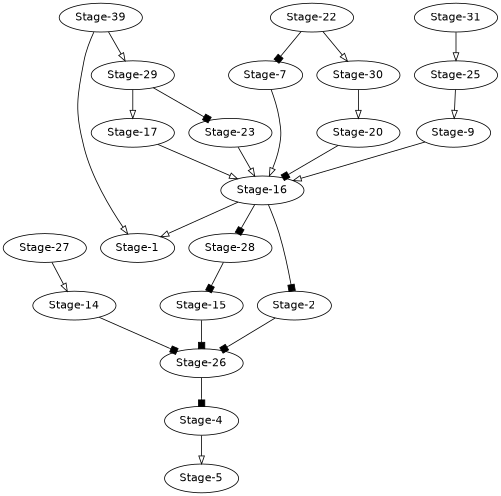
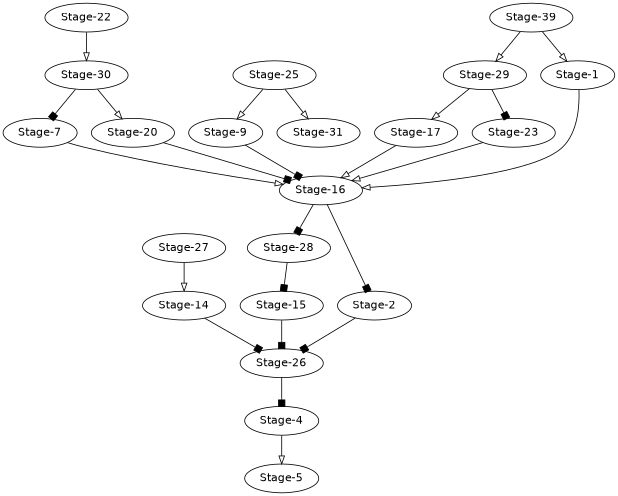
edge "Stage-31" -> "Stage-25": reversed
edge "Stage-22" -> "Stage-7": now "Stage-30" -> "Stage-7"
edge "Stage-9" -> "Stage-16": arrowhead onormal -> box
edge "Stage-16" -> "Stage-1": reversed
